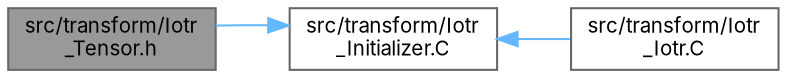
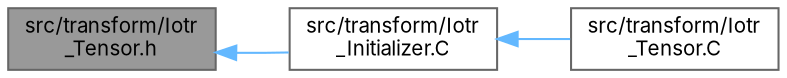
edge "src/transform/Iotr _Tensor.h" -> "src/transform/Iotr _Initializer.C": reversed
node "src/transform/Iotr _Iotr.C": label "src/transform/Iotr _Iotr.C" -> "src/transform/Iotr _Tensor.C"
